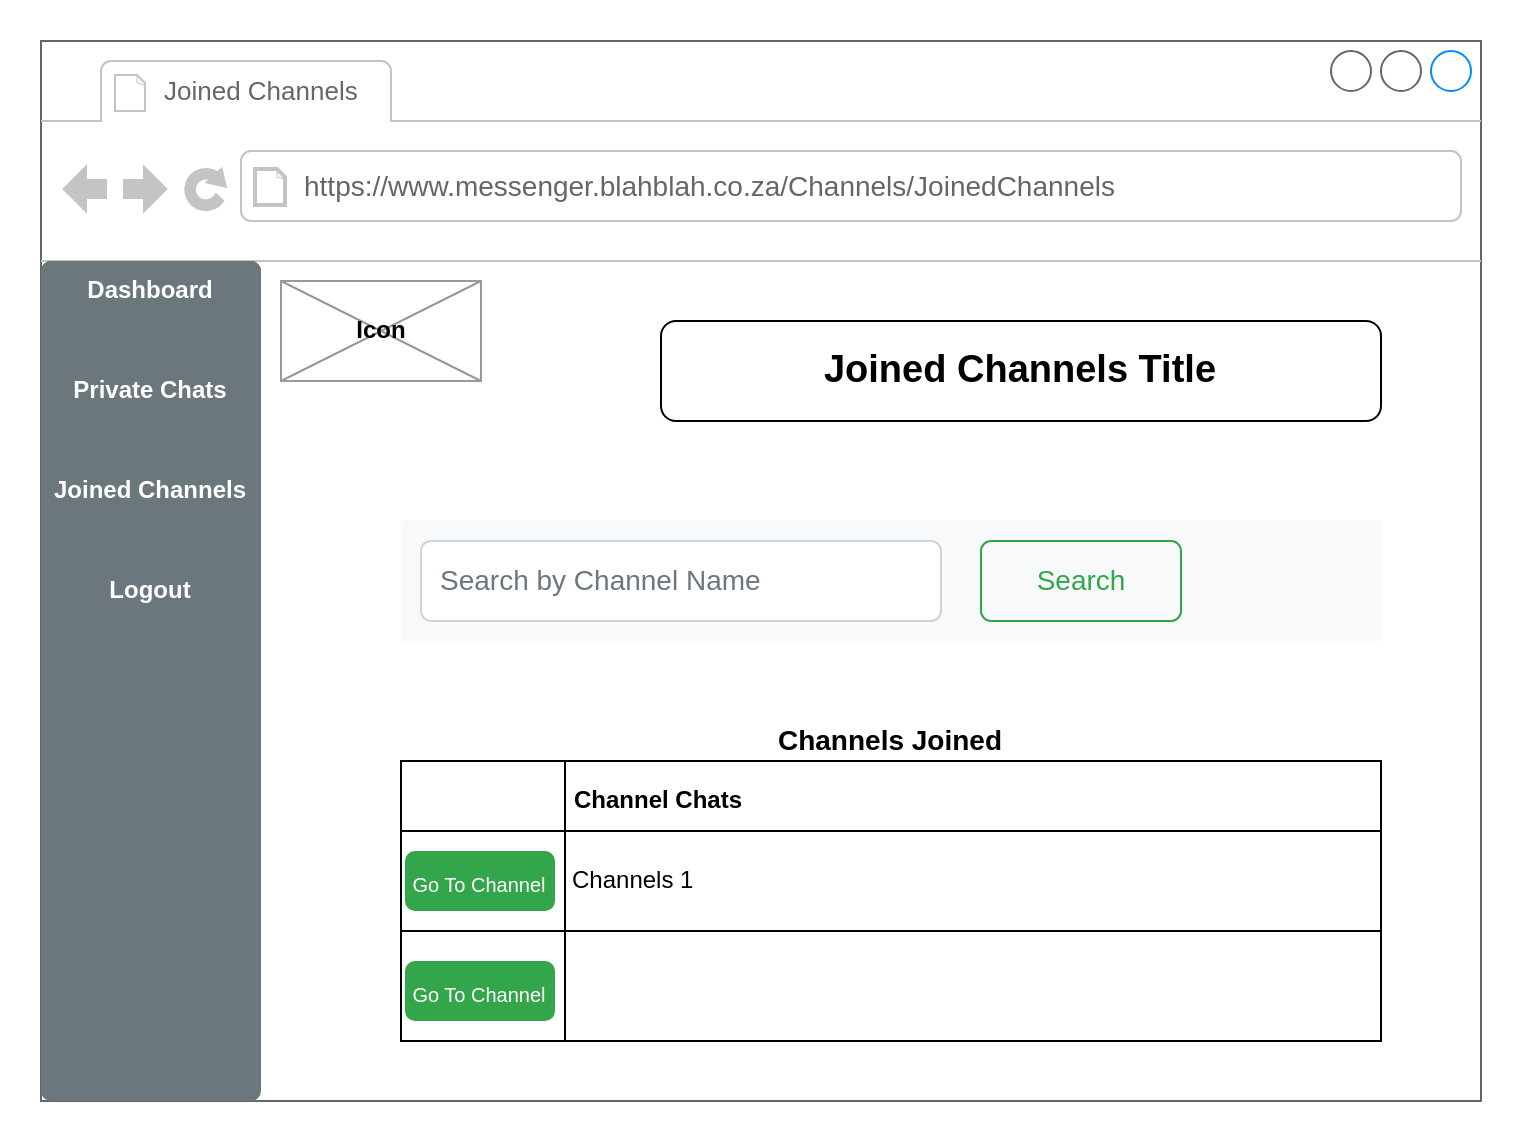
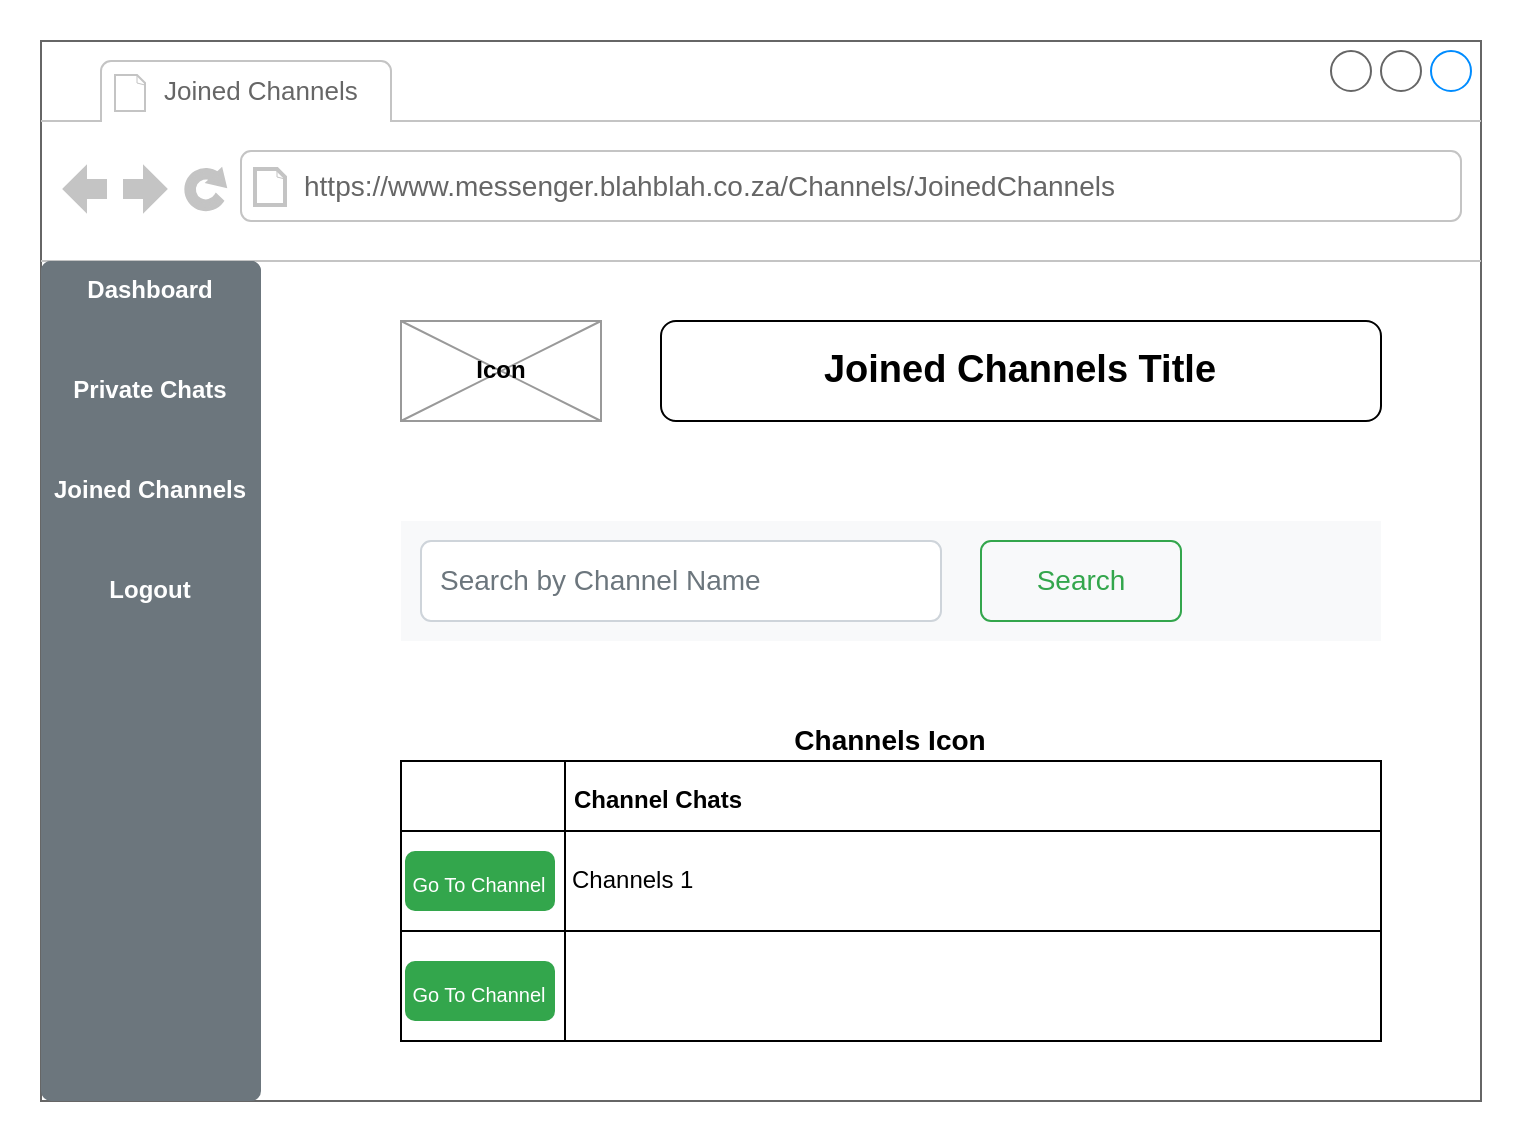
node "Icon": moved (381, 331) -> (501, 371)
node "Channels Joined": label "Channels Joined" -> "Channels Icon"
